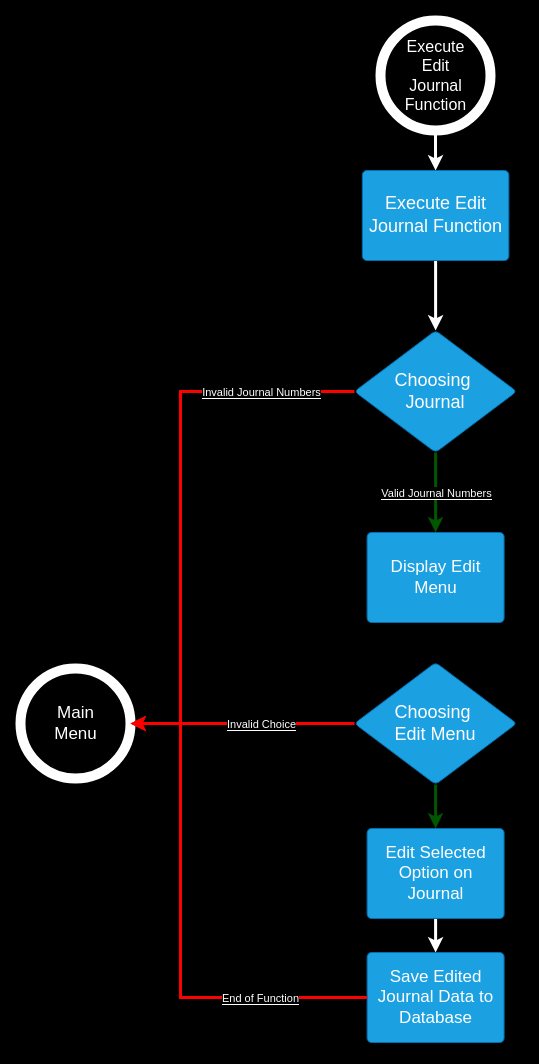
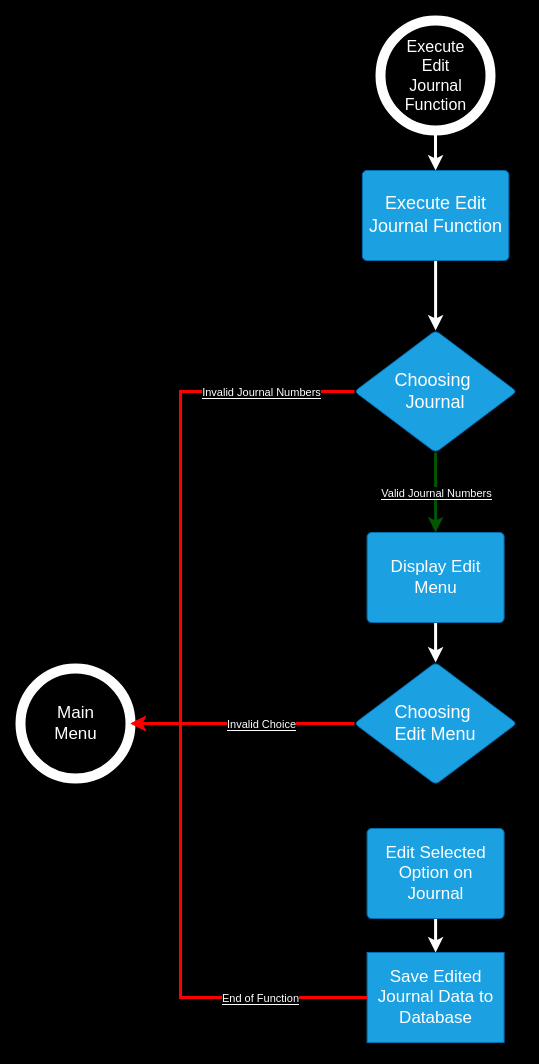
edge "Display Edit Menu" -> "Choosing Edit Menu": added
edge "Choosing Edit Menu" -> "Edit Selected Option on Journal": removed
node "Save Edited Journal Data to Database": shape rounded rectangle -> rectangle
